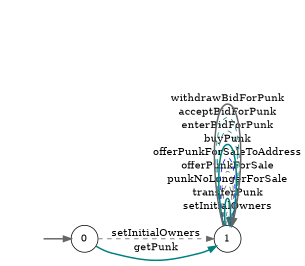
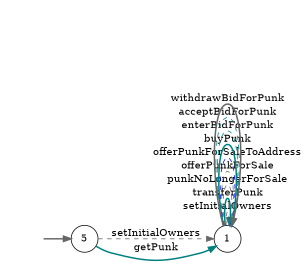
node "0": label "0" -> "5"
